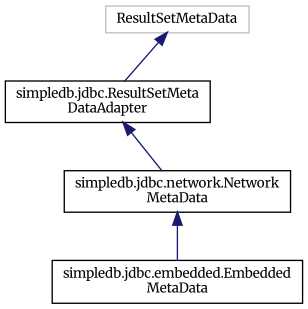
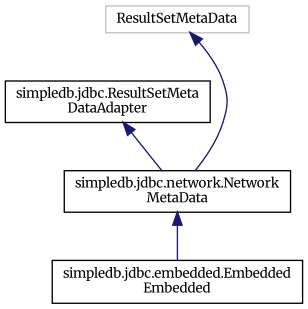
edge "simpledb.jdbc.ResultSetMeta DataAdapter" -> "ResultSetMetaData": now "simpledb.jdbc.network.Network MetaData" -> "ResultSetMetaData"
node "simpledb.jdbc.embedded.Embedded MetaData": label "simpledb.jdbc.embedded.Embedded MetaData" -> "simpledb.jdbc.embedded.Embedded Embedded"
